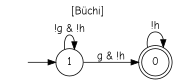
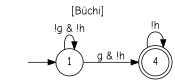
node "0": label "0" -> "4"
